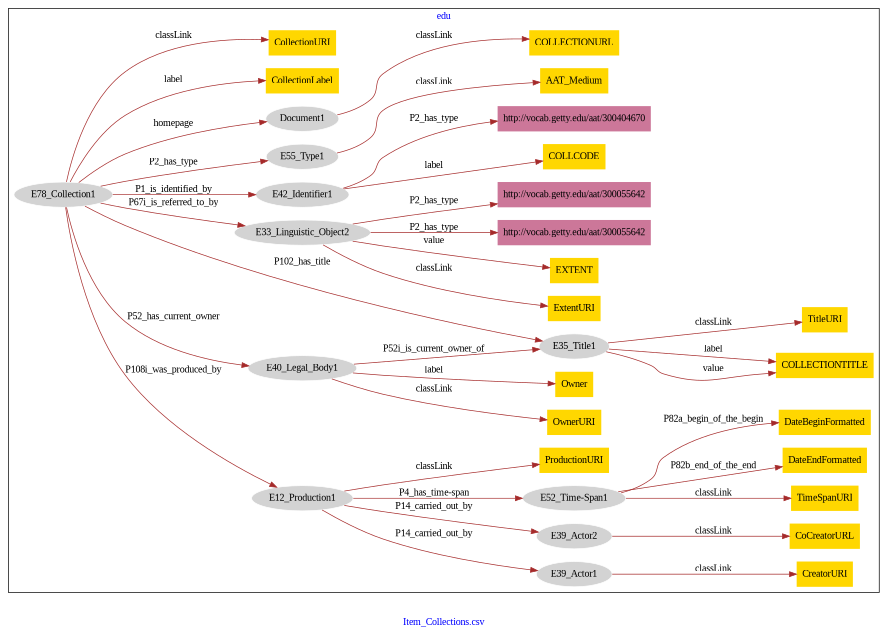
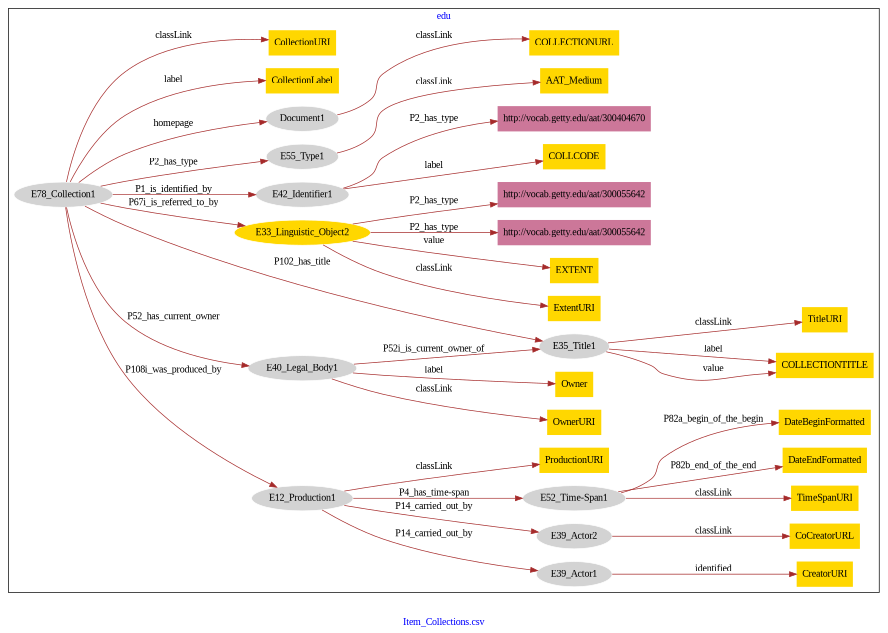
node "E33_Linguistic_Object2": fillcolor lightgray -> gold
edge "E39_Actor1" -> "CreatorURI": label "classLink" -> "identified"
